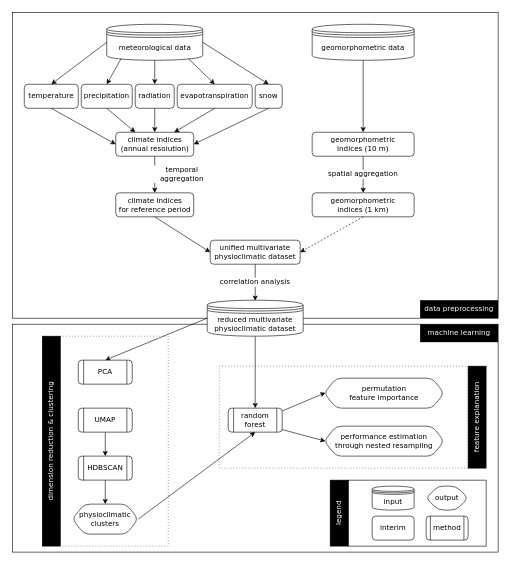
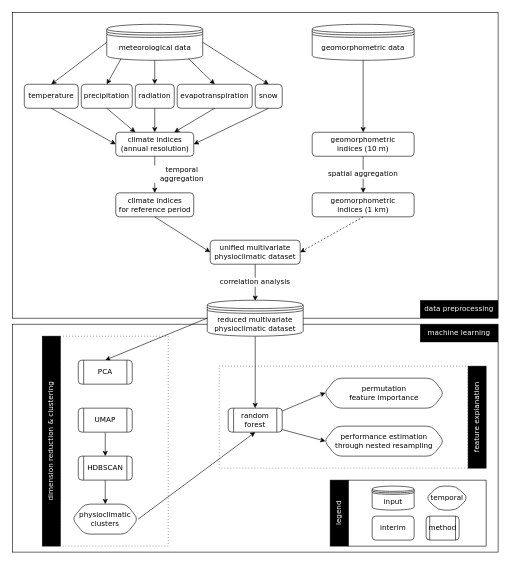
node "output": label "output" -> "temporal"
node "method": size 42x24 -> 33x24
